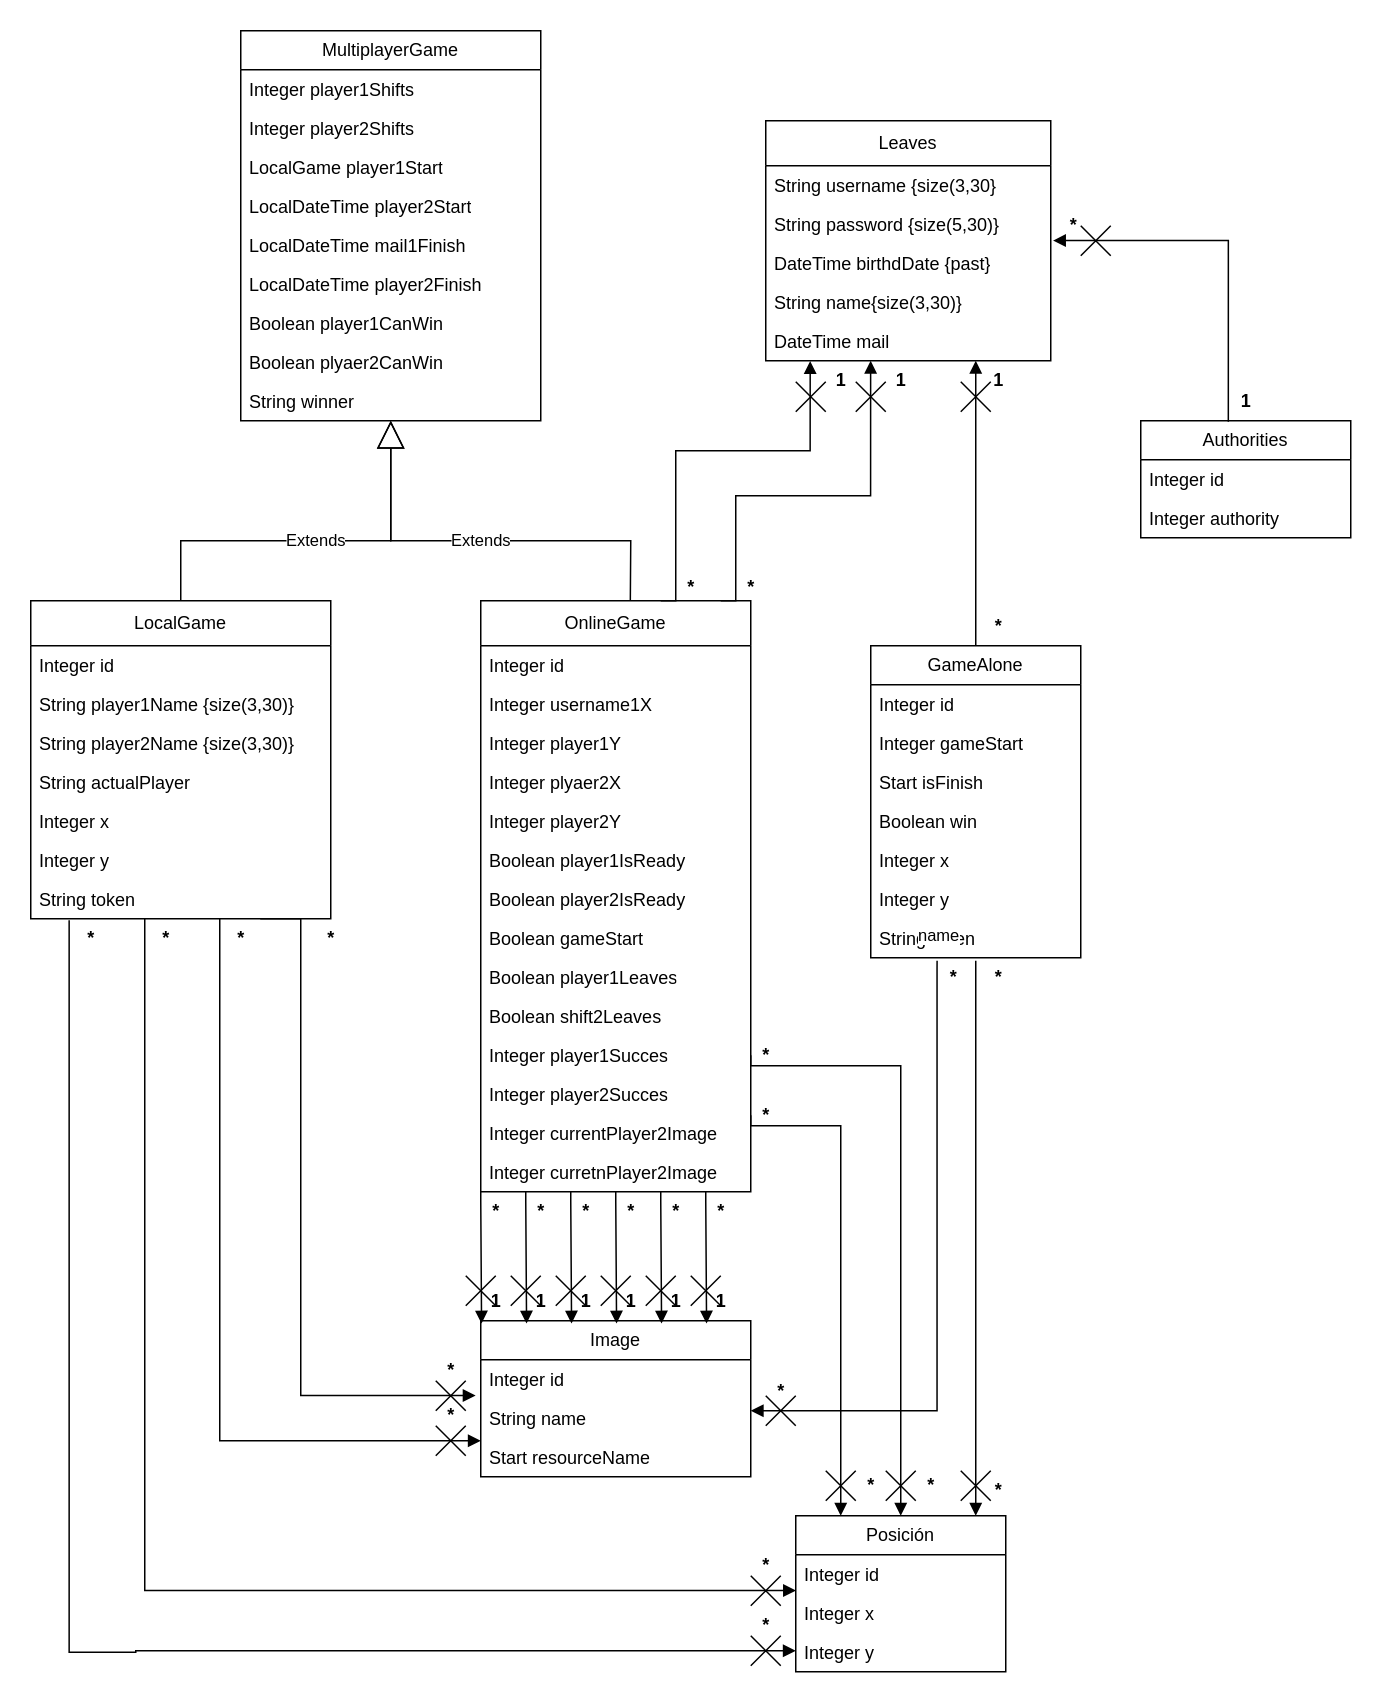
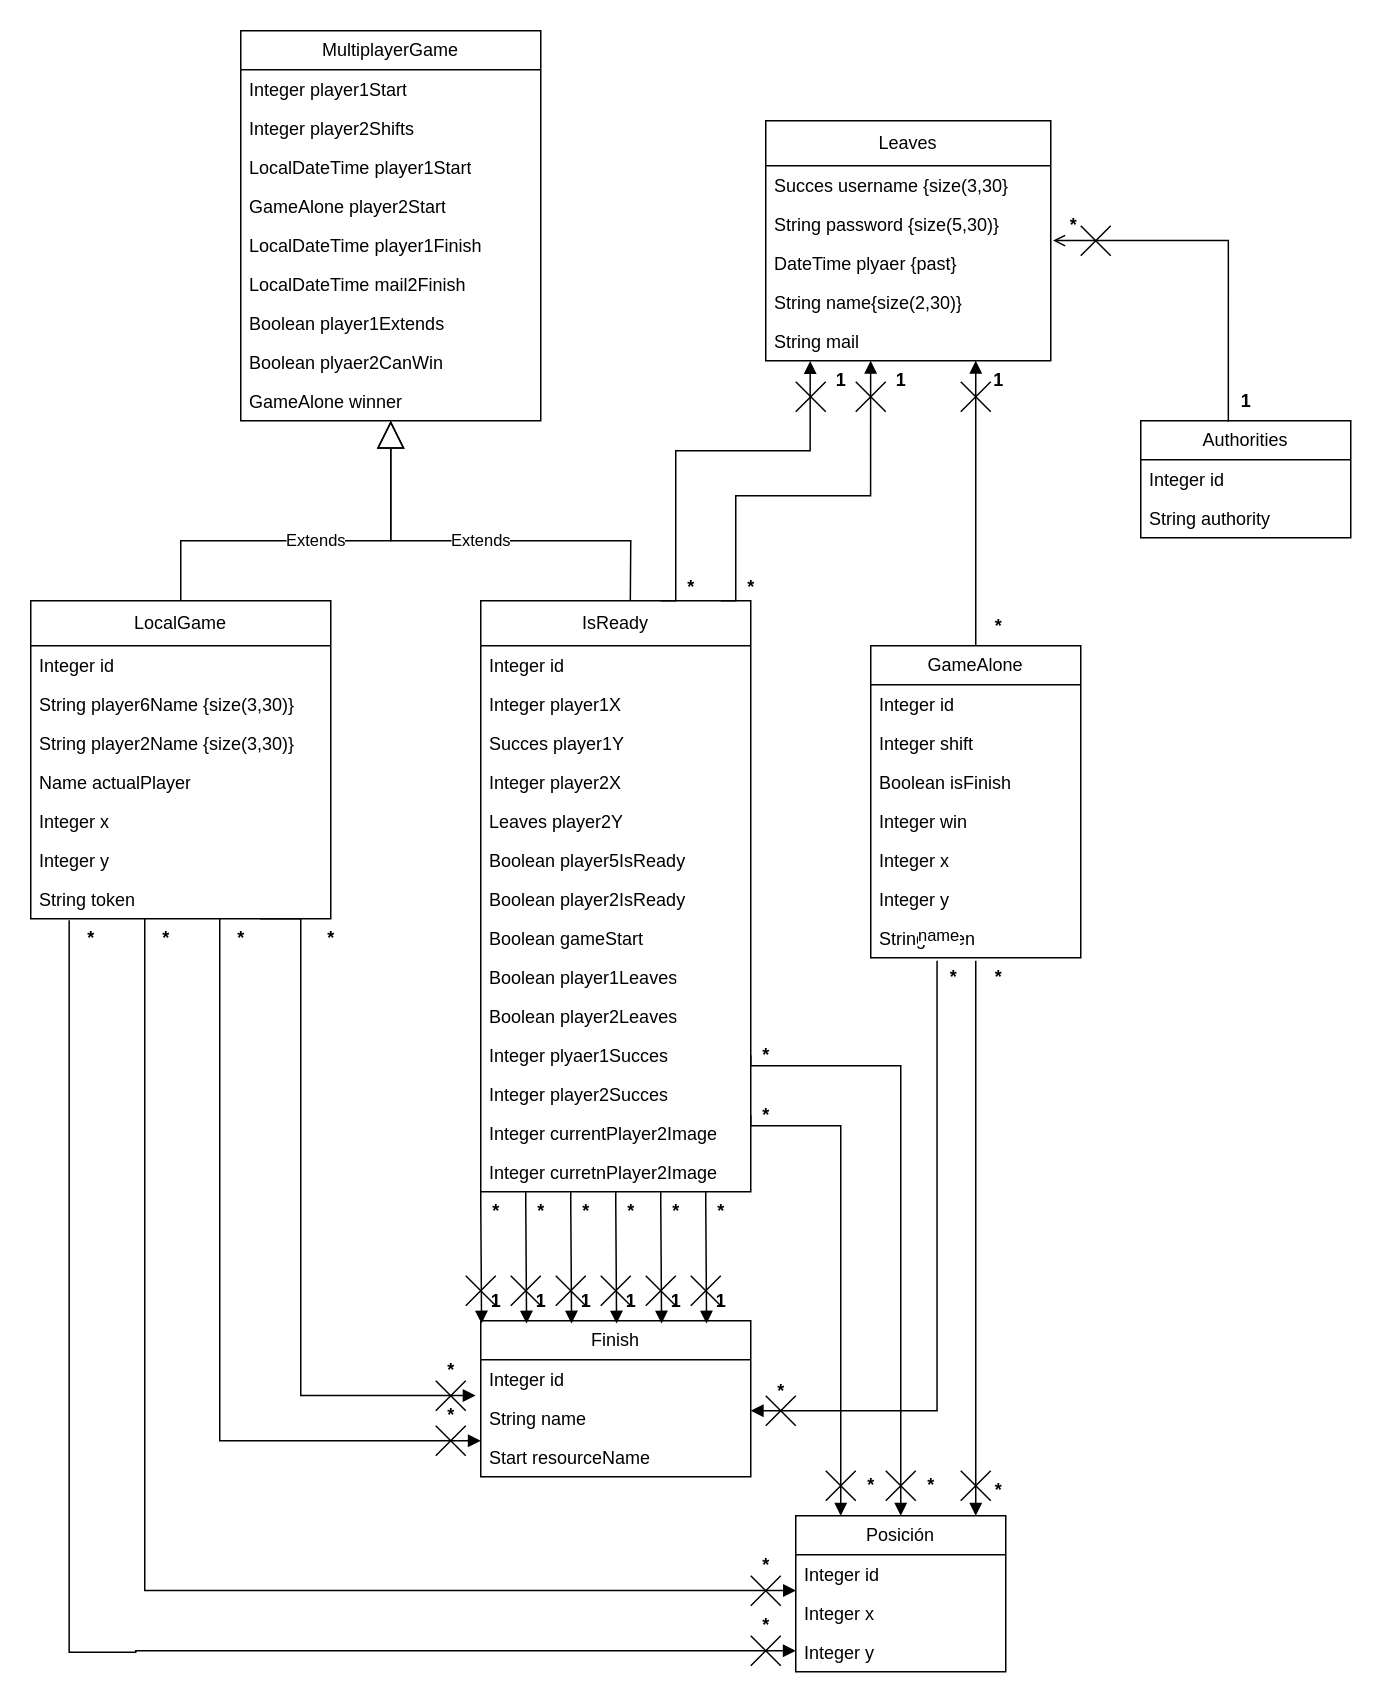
node "Integer player1Shifts": label "Integer player1Shifts" -> "Integer player1Start"
node "LocalGame player1Start": label "LocalGame player1Start" -> "LocalDateTime player1Start"
node "String username {size(3,30}": label "String username {size(3,30}" -> "Succes username {size(3,30}"
node "LocalDateTime player2Start": label "LocalDateTime player2Start" -> "GameAlone player2Start"
edge "Authorities" -> "String password {size(5,30)}": arrowhead block -> open
node "LocalDateTime mail1Finish": label "LocalDateTime mail1Finish" -> "LocalDateTime player1Finish"
node "DateTime birthdDate {past}": label "DateTime birthdDate {past}" -> "DateTime plyaer {past}"
node "LocalDateTime player2Finish": label "LocalDateTime player2Finish" -> "LocalDateTime mail2Finish"
node "String name{size(3,30)}": label "String name{size(3,30)}" -> "String name{size(2,30)}"
node "Boolean player1CanWin": label "Boolean player1CanWin" -> "Boolean player1Extends"
node "DateTime mail": label "DateTime mail" -> "String mail"
node "String winner": label "String winner" -> "GameAlone winner"
node "Integer authority": label "Integer authority" -> "String authority"
node "OnlineGame": label "OnlineGame" -> "IsReady"
node "String player1Name {size(3,30)}": label "String player1Name {size(3,30)}" -> "String player6Name {size(3,30)}"
node "Integer username1X": label "Integer username1X" -> "Integer player1X"
node "Integer player1Y": label "Integer player1Y" -> "Succes player1Y"
node "Integer gameStart": label "Integer gameStart" -> "Integer shift"
node "String actualPlayer": label "String actualPlayer" -> "Name actualPlayer"
node "Integer plyaer2X": label "Integer plyaer2X" -> "Integer player2X"
node "Start isFinish": label "Start isFinish" -> "Boolean isFinish"
node "Integer player2Y": label "Integer player2Y" -> "Leaves player2Y"
node "Boolean win": label "Boolean win" -> "Integer win"
node "Boolean player1IsReady": label "Boolean player1IsReady" -> "Boolean player5IsReady"
node "Boolean shift2Leaves": label "Boolean shift2Leaves" -> "Boolean player2Leaves"
node "Integer player1Succes": label "Integer player1Succes" -> "Integer plyaer1Succes"
node "Image": label "Image" -> "Finish"
